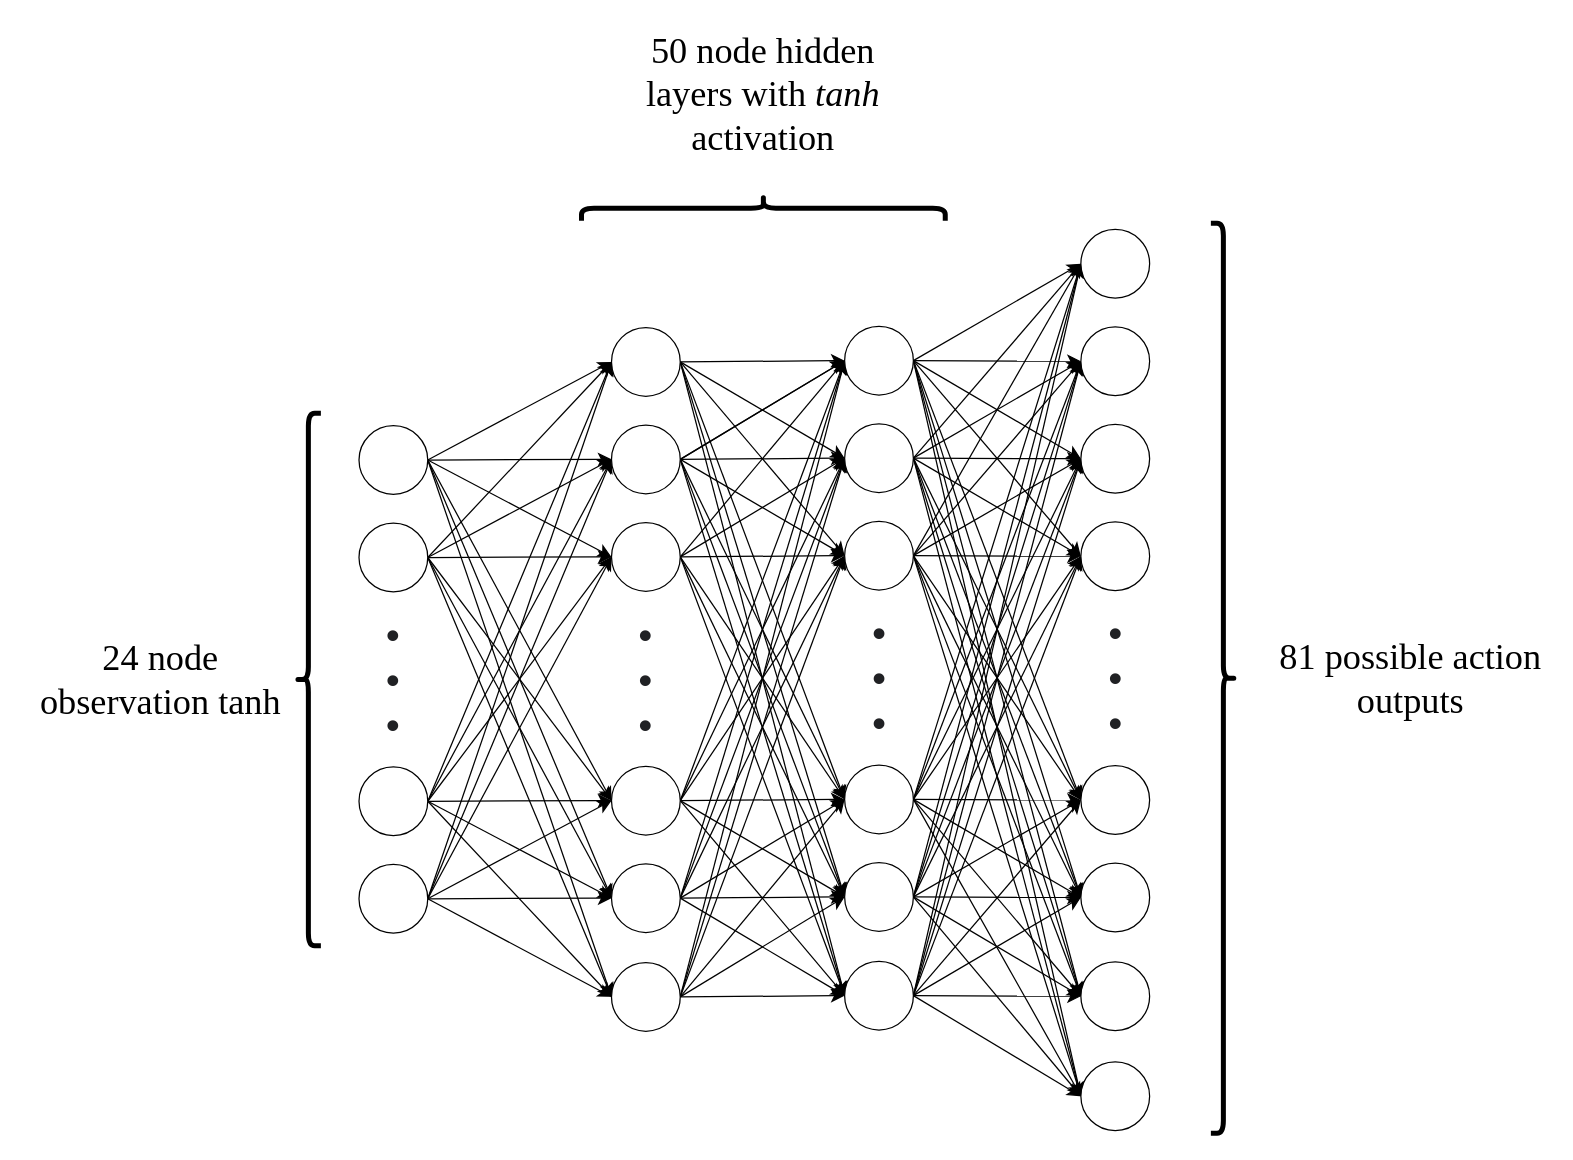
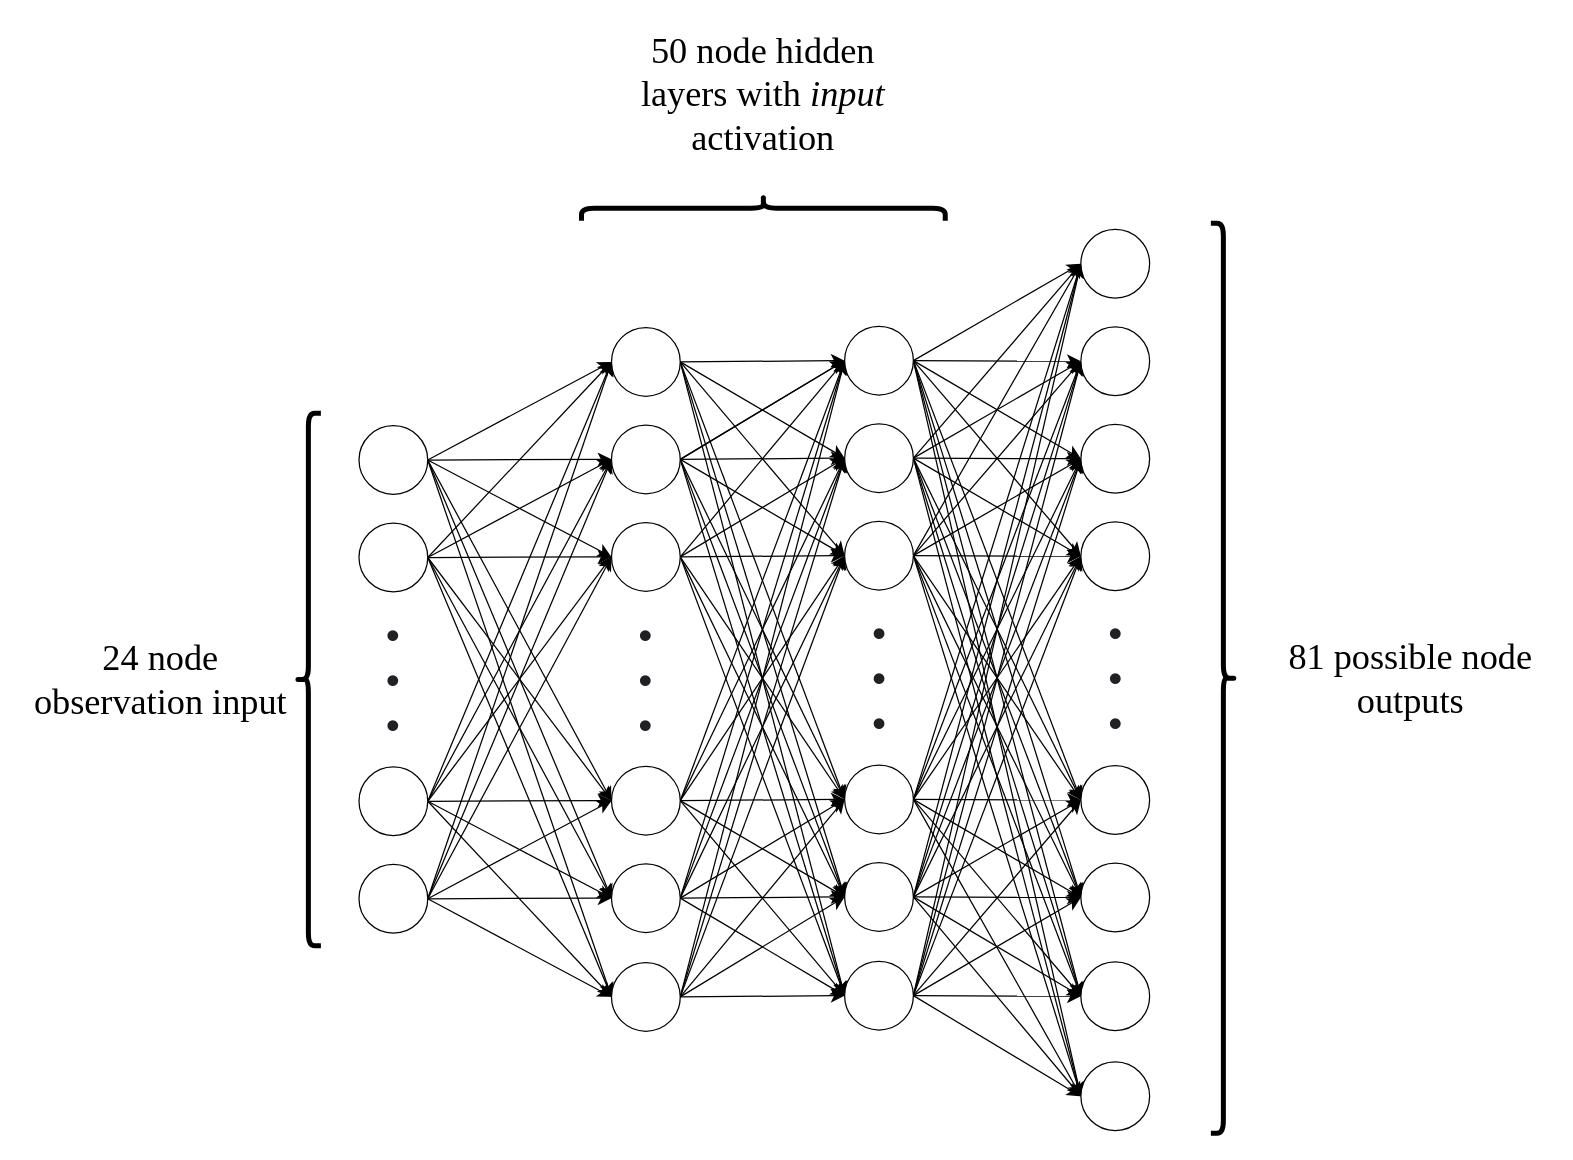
node "50 node hidden layers with tanh activation": label "50 node hidden layers with tanh activation" -> "50 node hidden layers with input activation"
node "81 possible action outputs": label "81 possible action outputs" -> "81 possible node outputs"
node "24 node observation tanh": label "24 node observation tanh" -> "24 node observation input"
